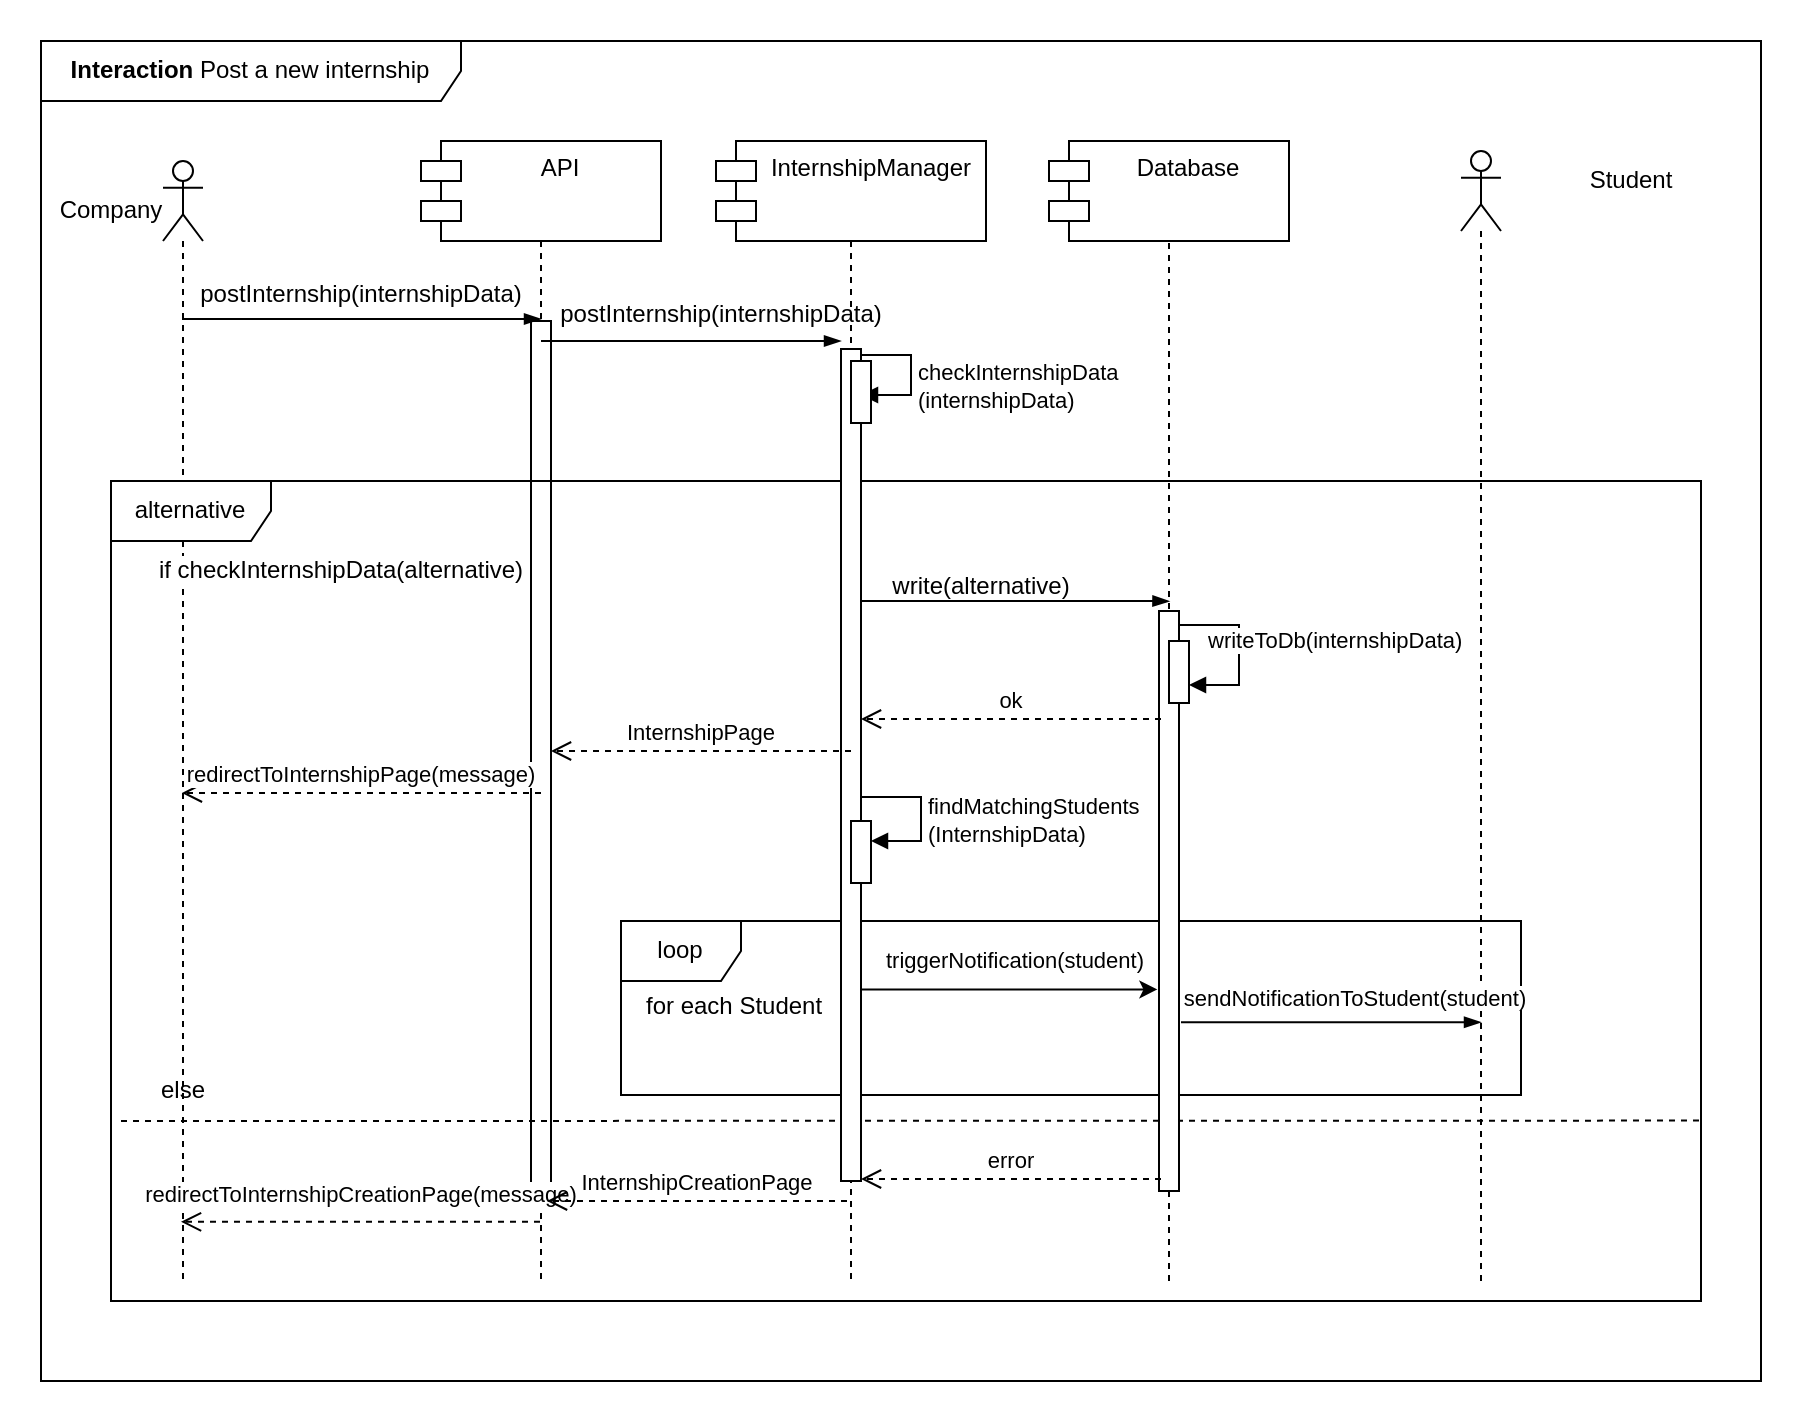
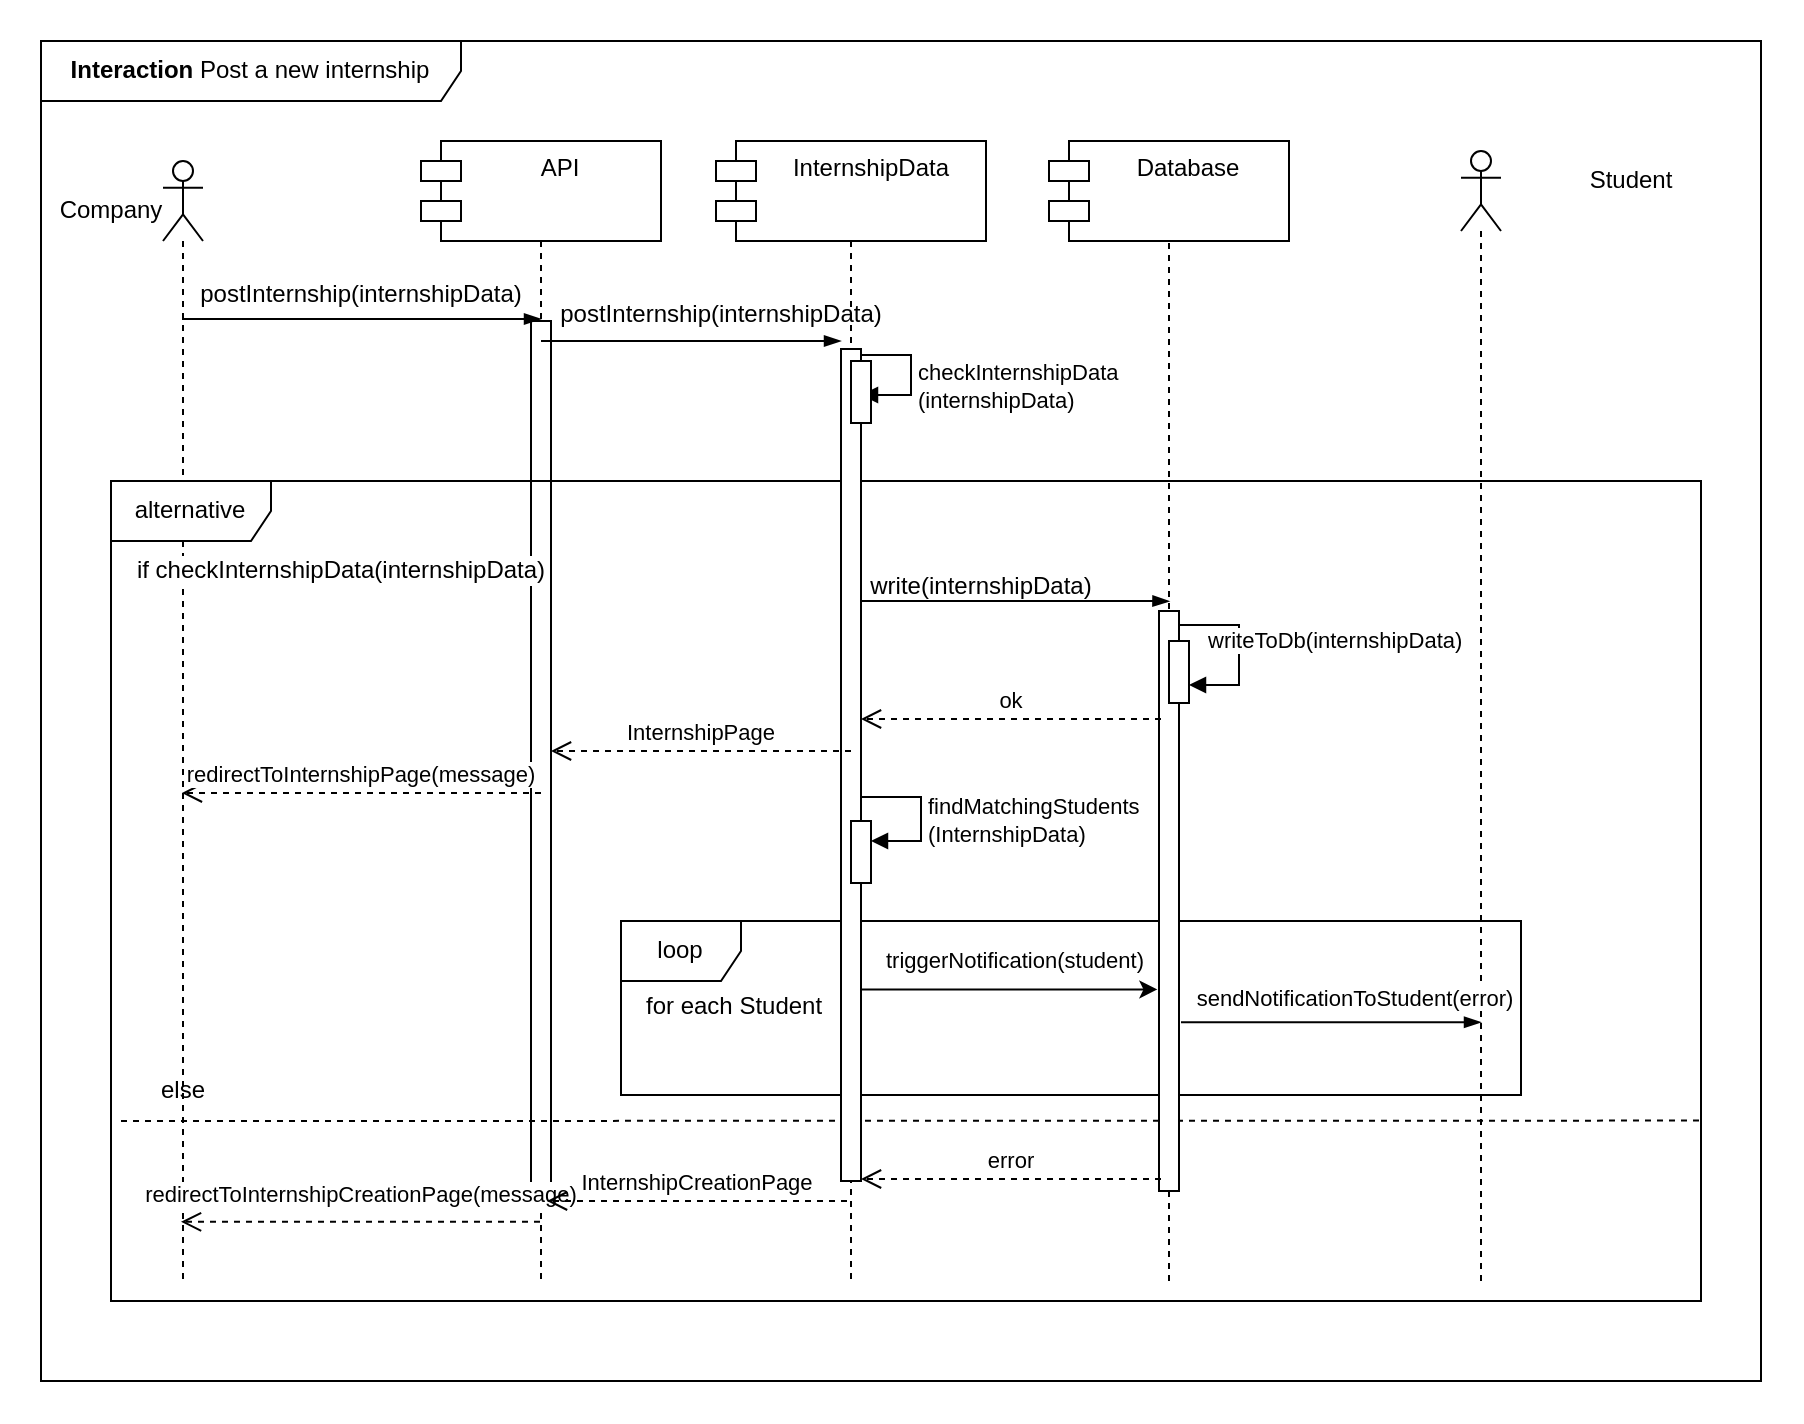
node "InternshipManager": label "InternshipManager" -> "InternshipData"
node "if checkInternshipData(alternative)": label "if checkInternshipData(alternative)" -> "if checkInternshipData(internshipData)"
node "write(alternative)": label "write(alternative)" -> "write(internshipData)"
node "sendNotificationToStudent(student)": label "sendNotificationToStudent(student)" -> "sendNotificationToStudent(error)"
